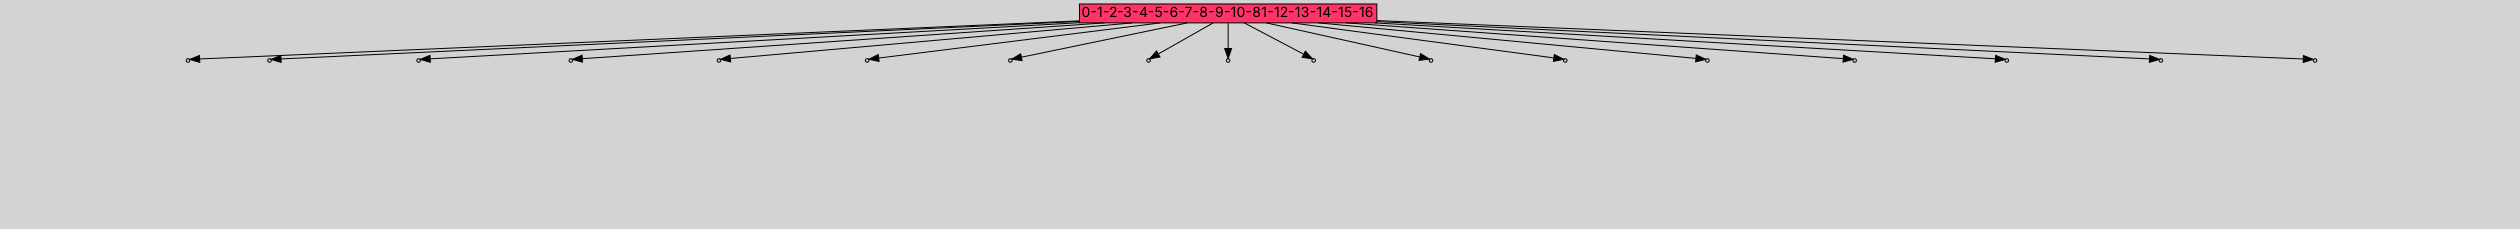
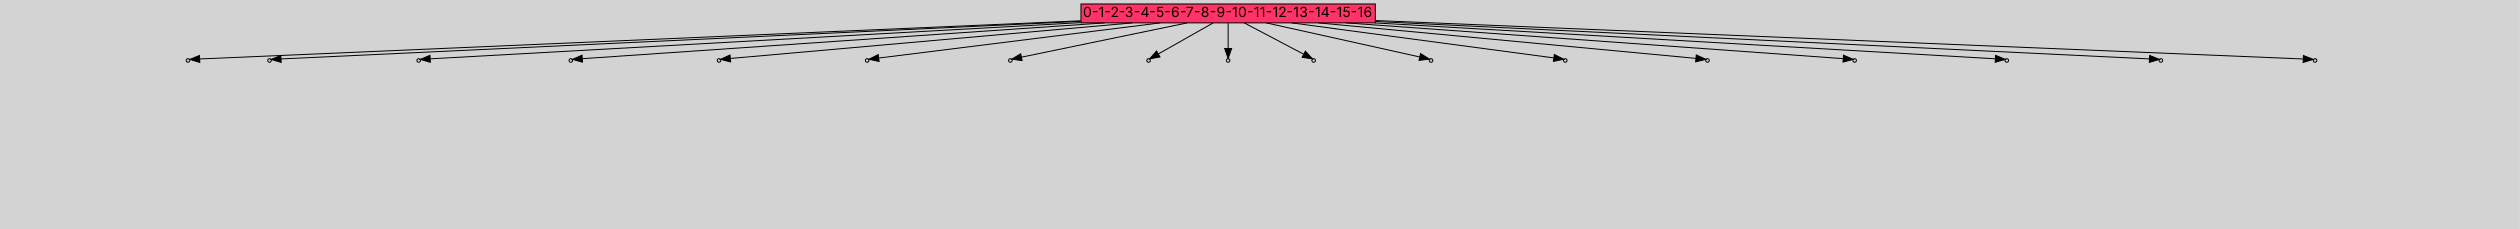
node "0-1-2-3-4-5-6-7-8-9-10-81-12-13-14-15-16": label "0-1-2-3-4-5-6-7-8-9-10-81-12-13-14-15-16" -> "0-1-2-3-4-5-6-7-8-9-10-11-12-13-14-15-16"
